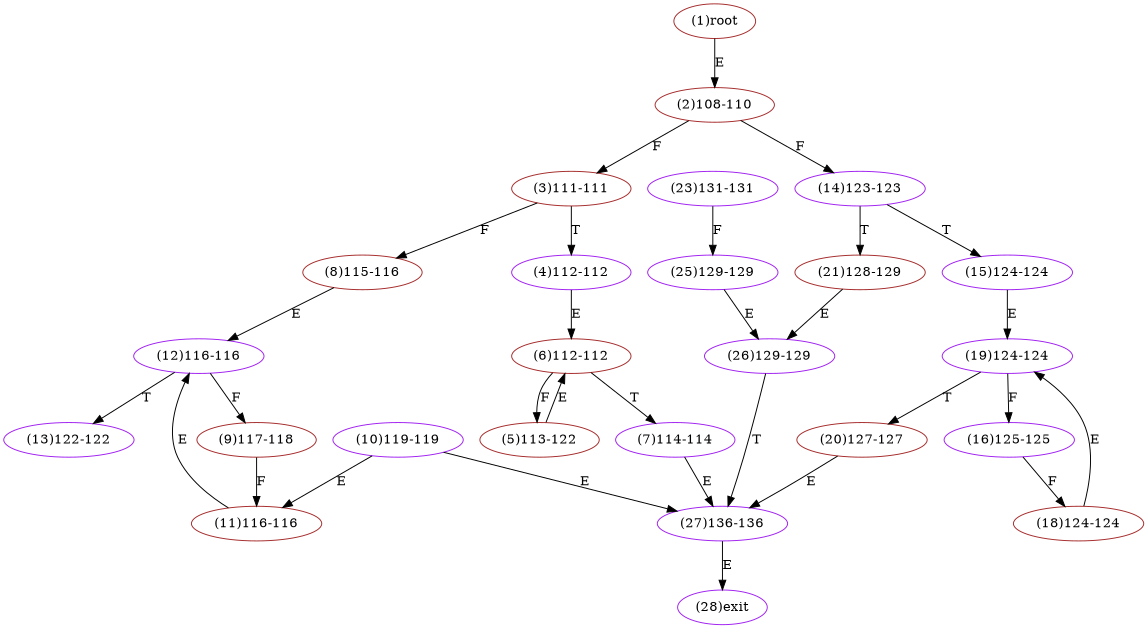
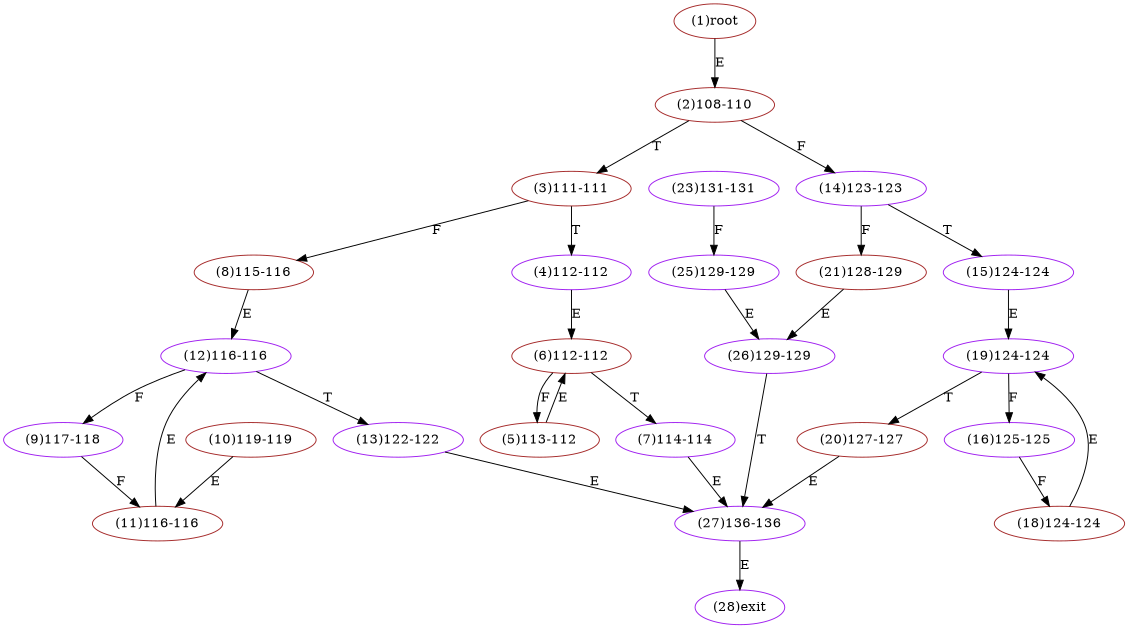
edge "(2)108-110" -> "(3)111-111": label "F" -> "T"
edge "(14)123-123" -> "(21)128-129": label "T" -> "F"
node "(9)117-118": color brown -> purple
node "(10)119-119": color purple -> brown
node "(5)113-122": label "(5)113-122" -> "(5)113-112"
edge "(10)119-119" -> "(27)136-136": now "(13)122-122" -> "(27)136-136"
